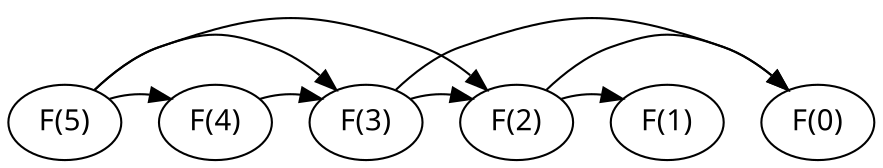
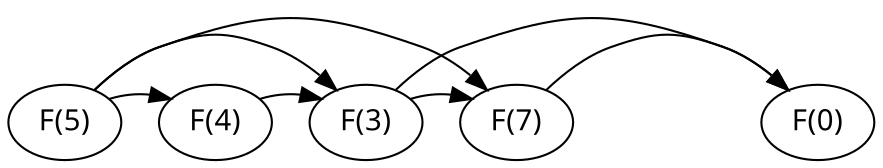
node "F(2)": label "F(2)" -> "F(7)"
node "F(1)": removed
